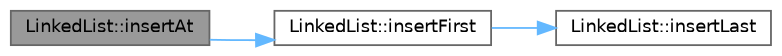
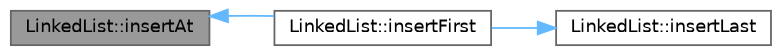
edge "LinkedList::insertAt" -> "LinkedList::insertFirst": reversed
